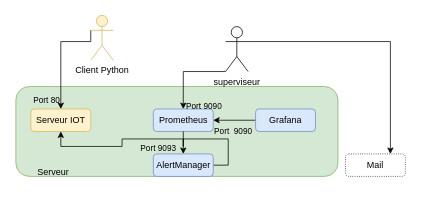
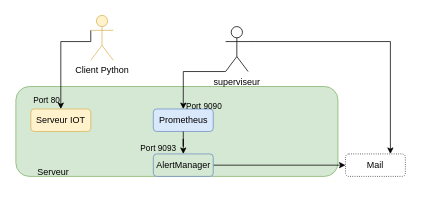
edge "Grafana" -> "Prometheus": removed, label "Port 9090"
node "Grafana": removed
edge "AlertManager" -> "Serveur IOT": now "AlertManager" -> "Mail"
node "AlertManager": fillcolor #dae8fc -> #d5e8d4
